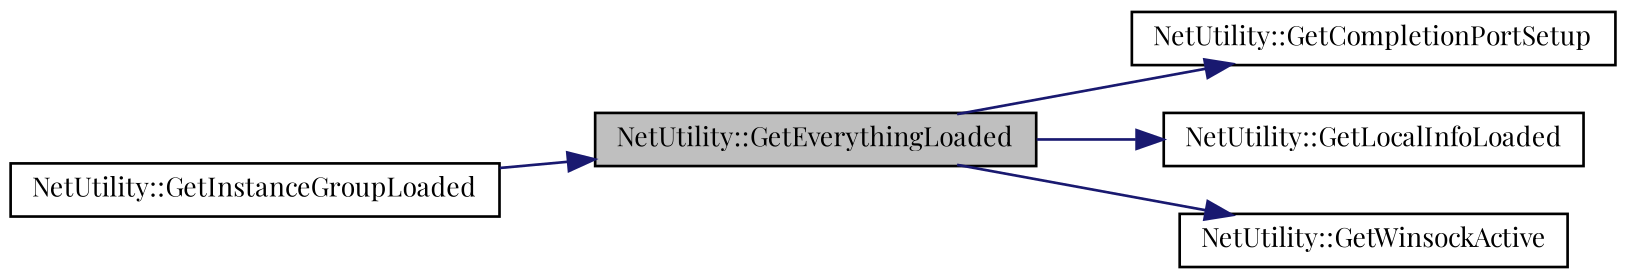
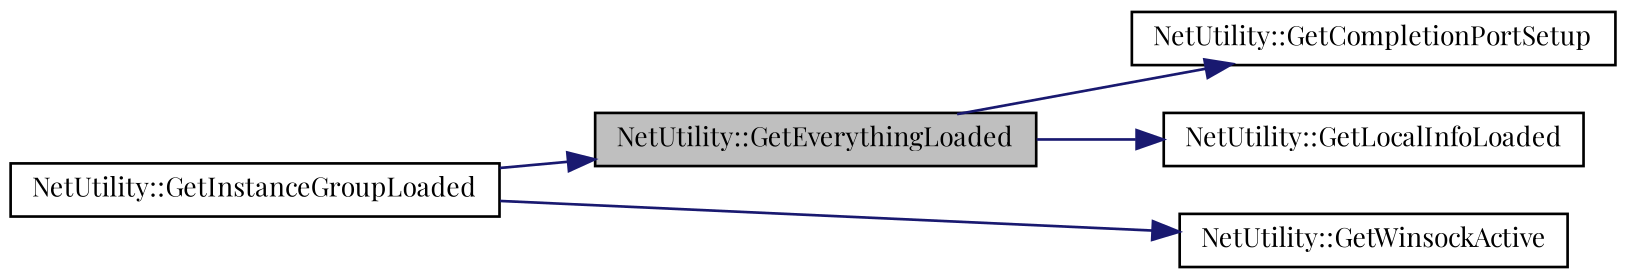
edge "NetUtility::GetEverythingLoaded" -> "NetUtility::GetWinsockActive": now "NetUtility::GetInstanceGroupLoaded" -> "NetUtility::GetWinsockActive"
